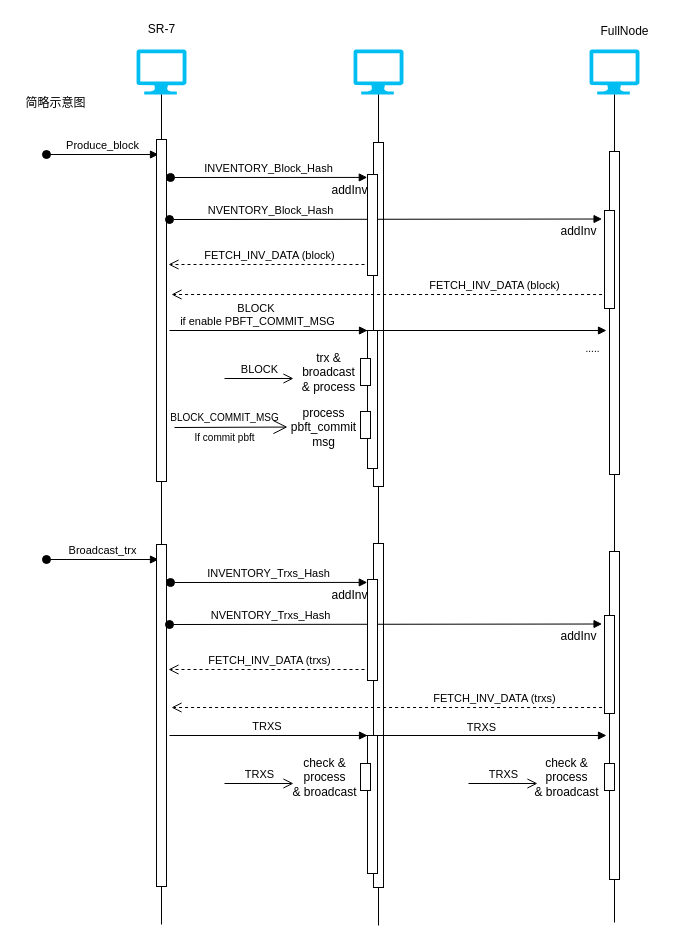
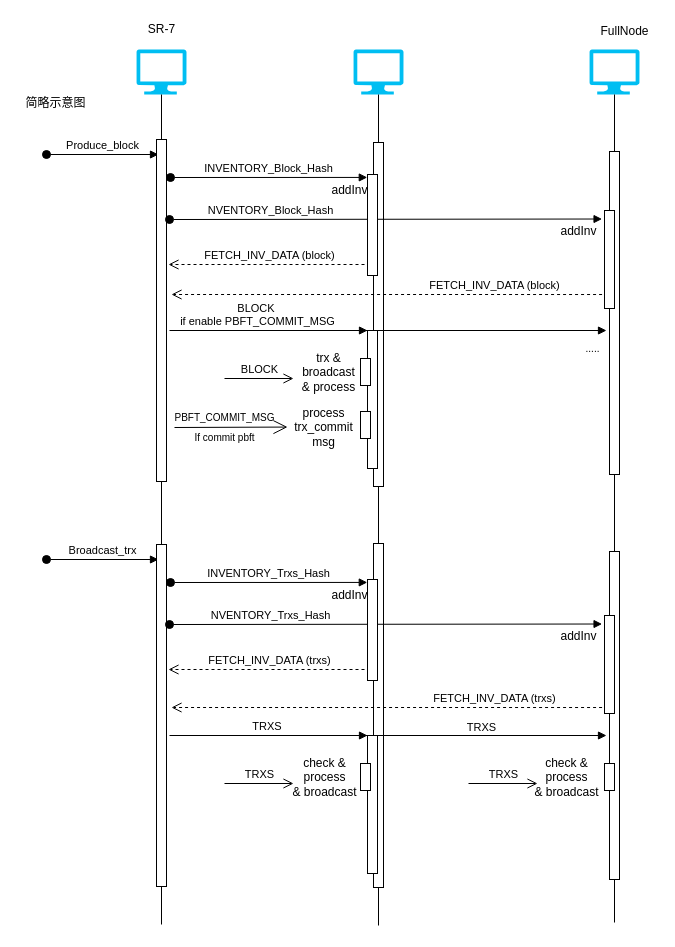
node "BLOCK_COMMIT_MSG": label "BLOCK_COMMIT_MSG" -> "PBFT_COMMIT_MSG"
node "process pbft_commit msg": label "process pbft_commit msg" -> "process trx_commit msg"
